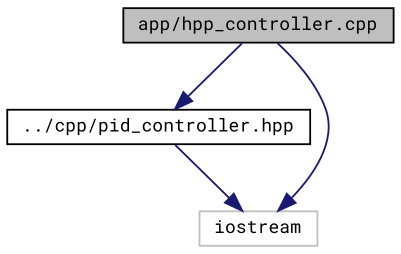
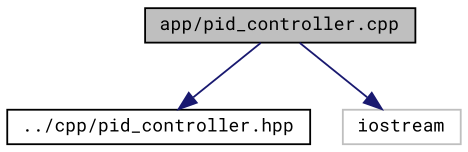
node "app/hpp_controller.cpp": label "app/hpp_controller.cpp" -> "app/pid_controller.cpp"
edge "../cpp/pid_controller.hpp" -> "iostream": removed
